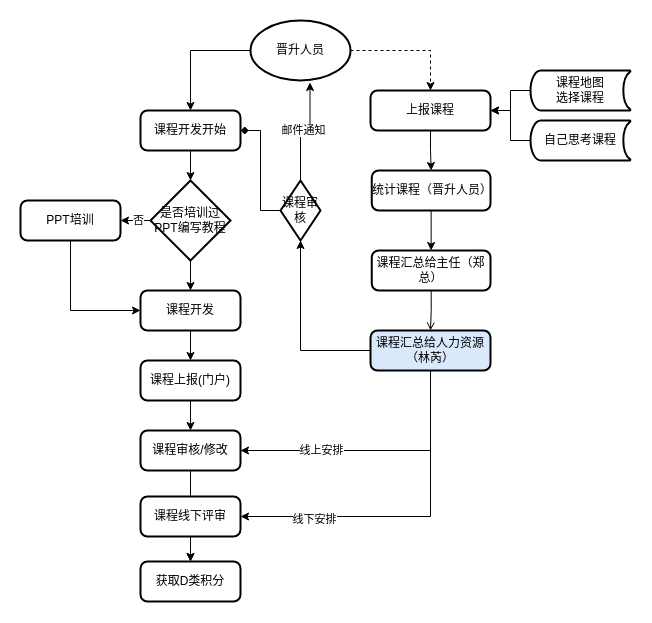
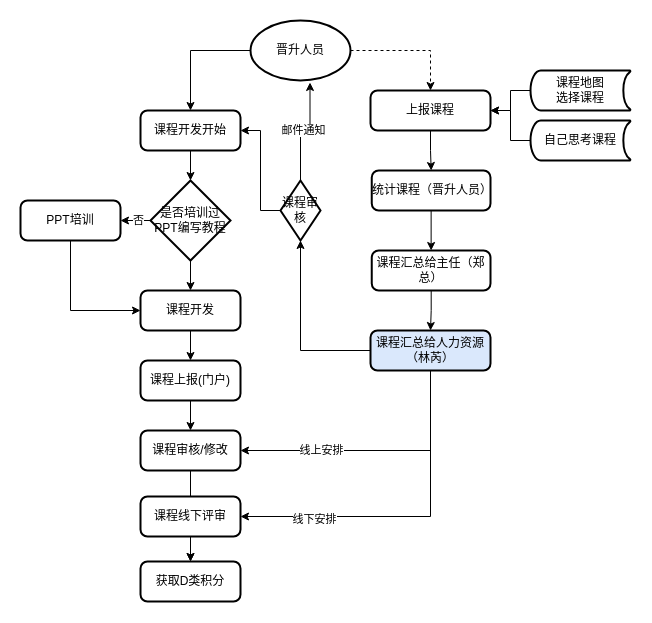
edge "课程审核" -> "课程开发开始": arrowhead diamond -> classic
edge "课程汇总给主任（郑总）" -> "课程汇总给人力资源（林芮）": arrowhead open -> classic
